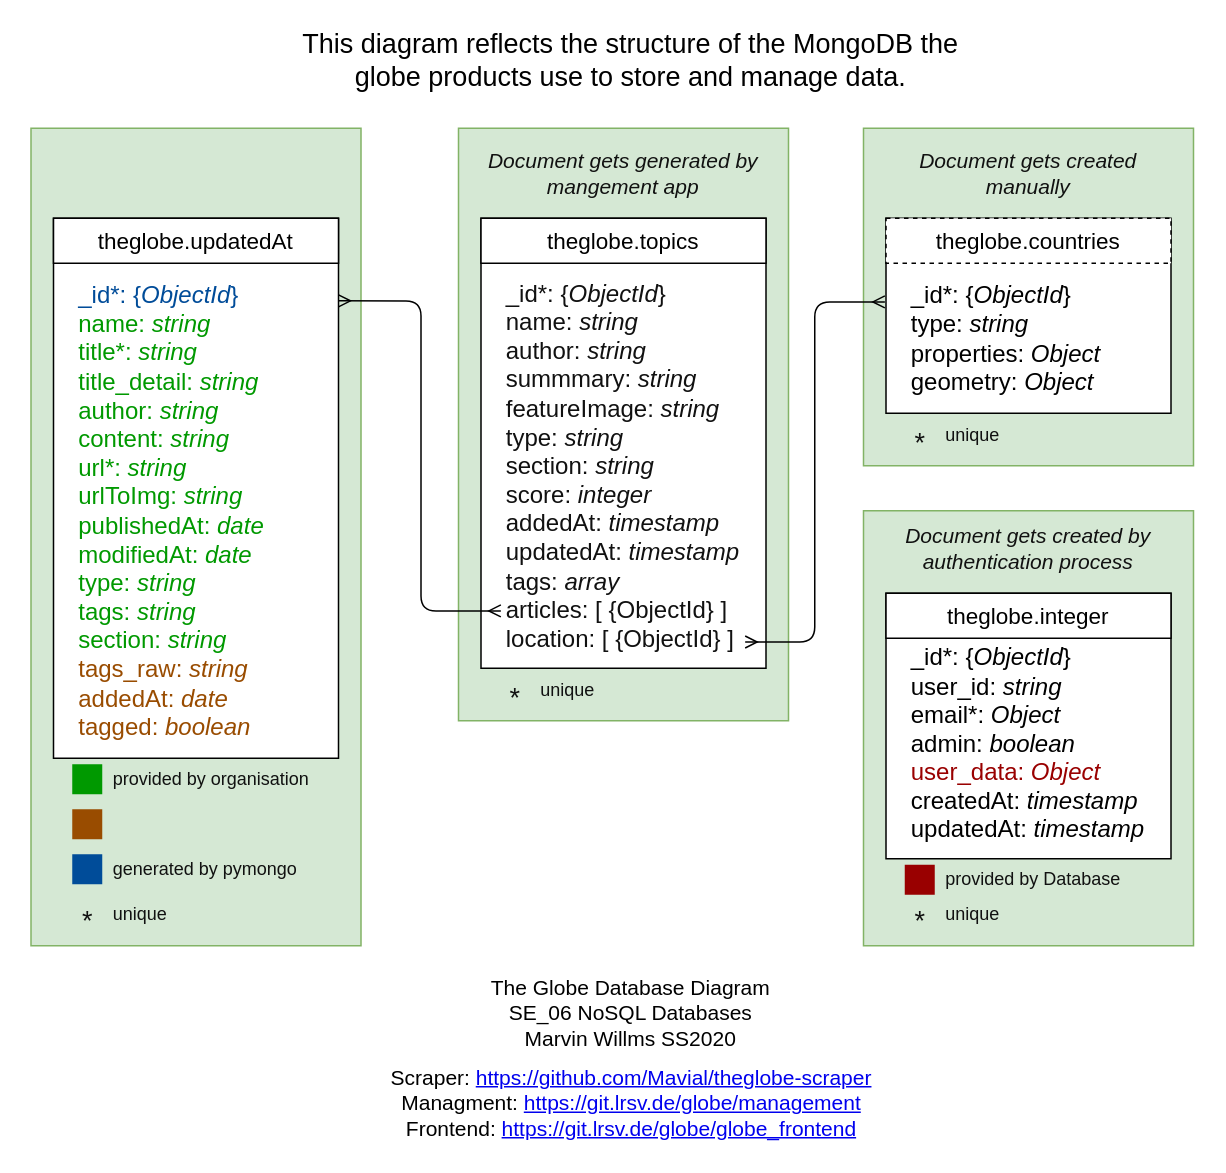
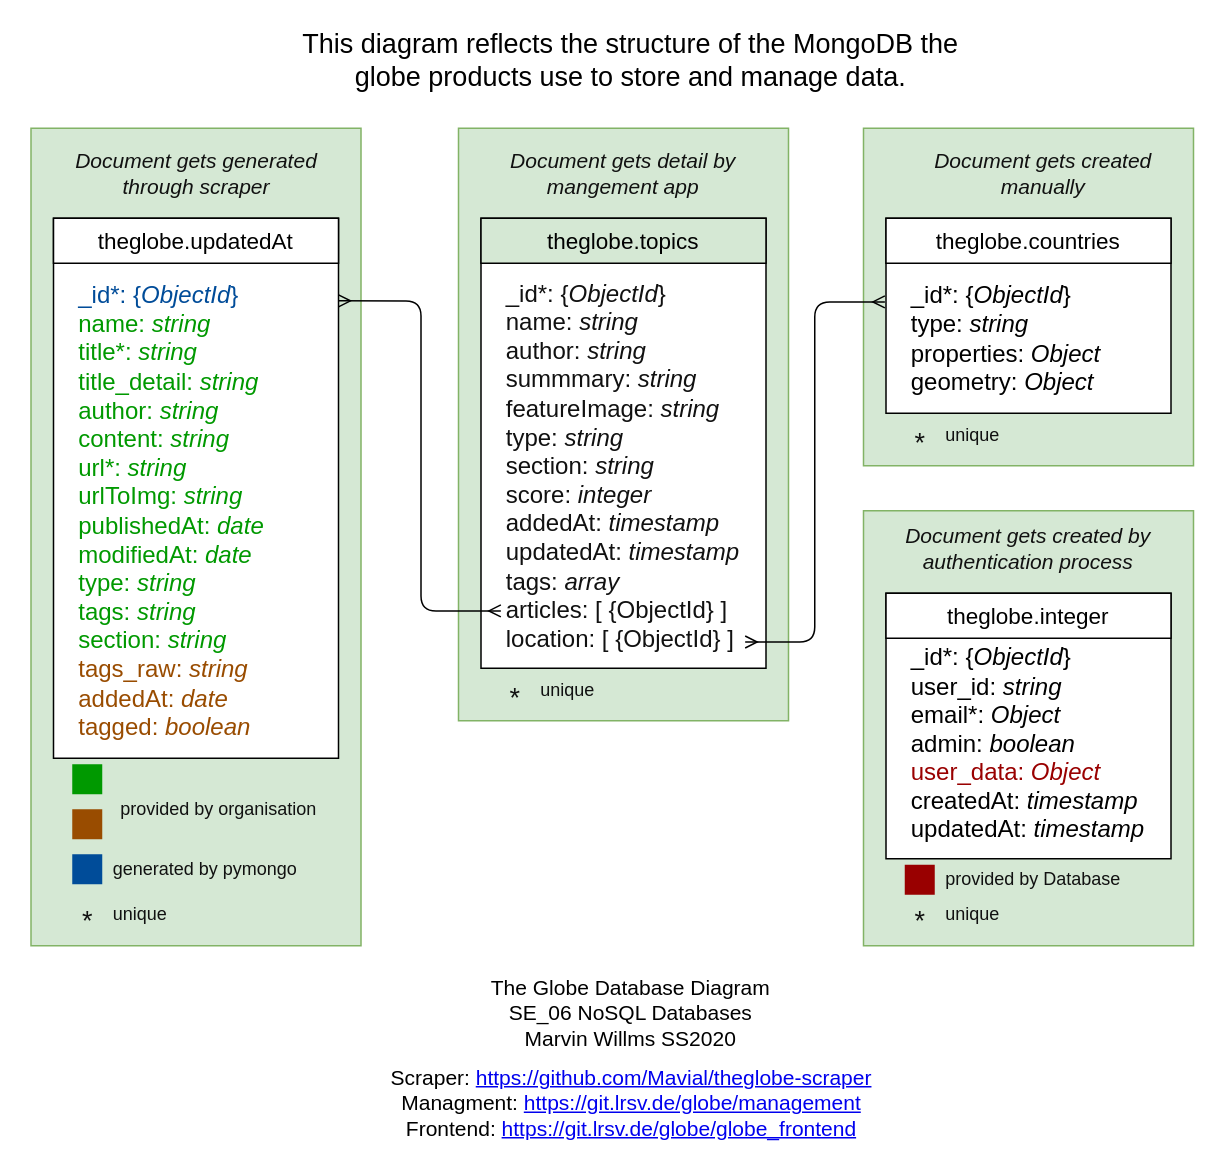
node "Document gets generated through scraper": added
node "Document gets generated by mangement app": label "Document gets generated by mangement app" -> "Document gets detail by mangement app"
node "Document gets created manually": moved (1028, 173) -> (1043, 173)
node "theglobe.topics": fillcolor #ffffff -> #d5e8d4
node "theglobe.countries": style dashed -> solid
node "provided by organisation": moved (215, 779) -> (222, 809)
